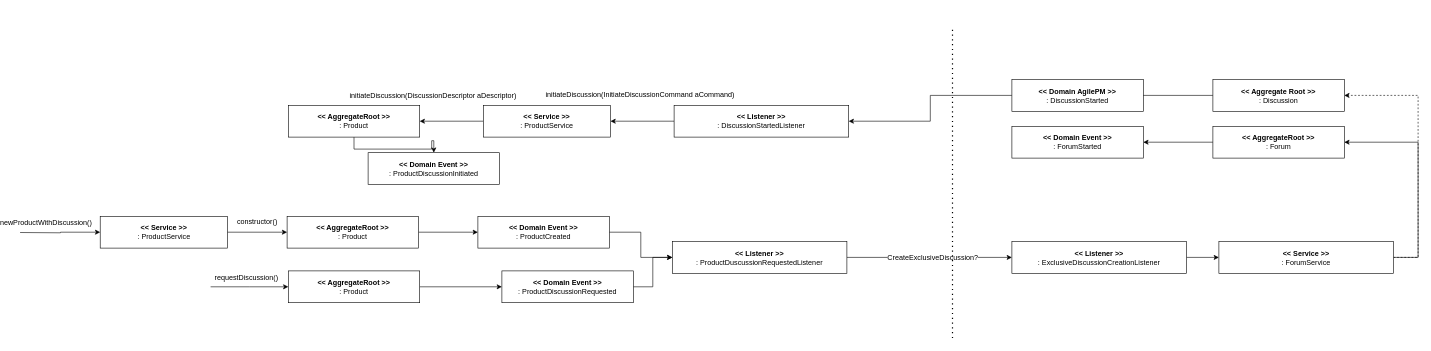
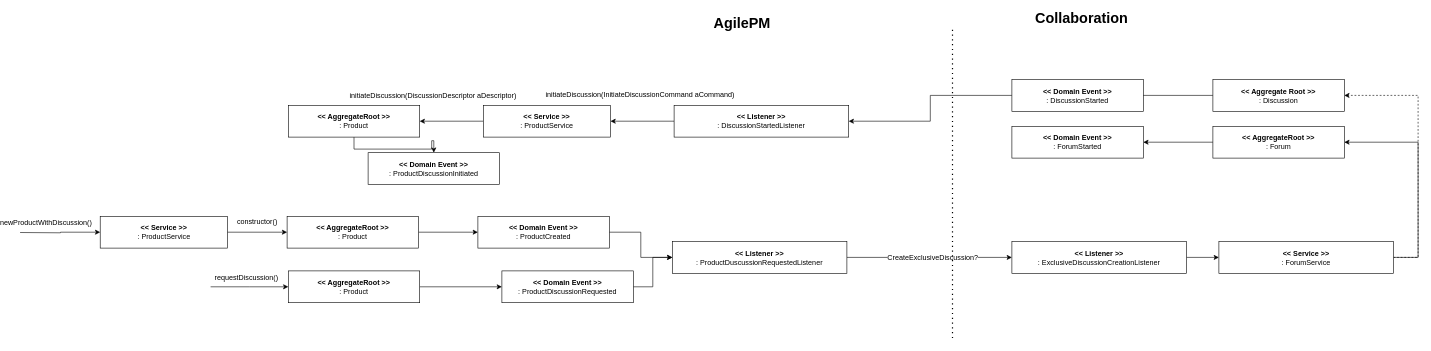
node "Collaboration": added
node "AgilePM": added
node "<< Domain AgilePM >> : DiscussionStarted": label "<< Domain AgilePM >> : DiscussionStarted" -> "<< Domain Event >> : DiscussionStarted"
